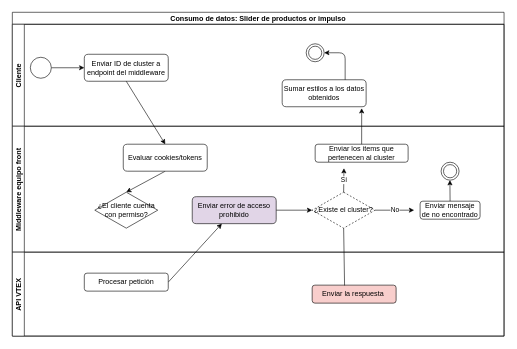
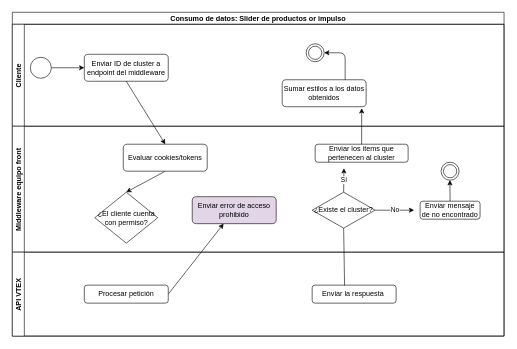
node "¿El cliente cuenta con permiso?": size 63x36 -> 63x51
edge "Enviar error de acceso prohibido" -> "¿Existe el cluster?": removed
node "¿Existe el cluster?": style dashed -> solid
node "Procesar petición": moved (126, 282) -> (126, 294)
node "Enviar la respuesta": fillcolor #f8cecc -> #ffffff
